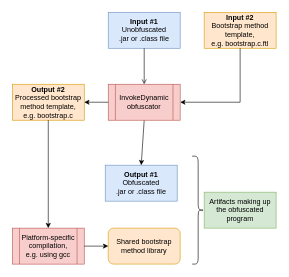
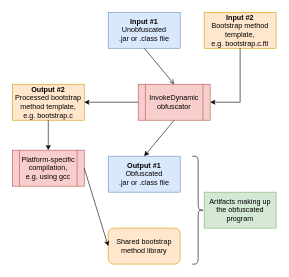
node "InvokeDynamic obfuscator": moved (144, 102) -> (174, 102)
node "Output #1 Obfuscated .jar or .class file": moved (141, 183) -> (144, 174)
node "Platform-specific compilation, e.g. using gcc": moved (48, 246) -> (48, 168)
